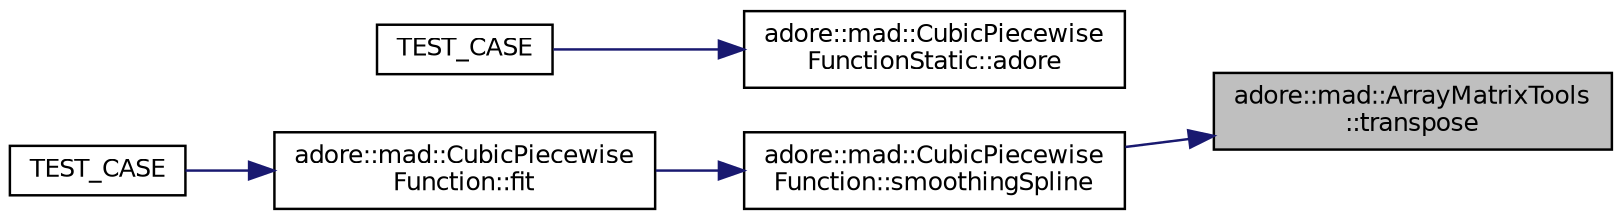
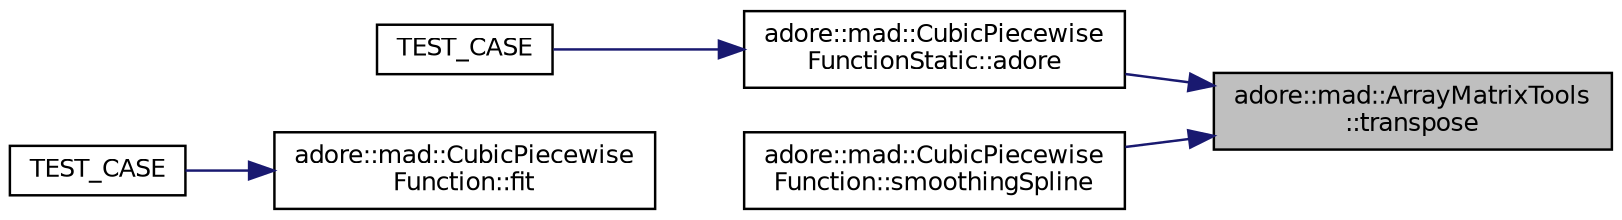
edge "adore::mad::CubicPiecewise FunctionStatic::adore" -> "adore::mad::ArrayMatrixTools ::transpose": added
edge "adore::mad::CubicPiecewise Function::fit" -> "adore::mad::CubicPiecewise Function::smoothingSpline": removed
